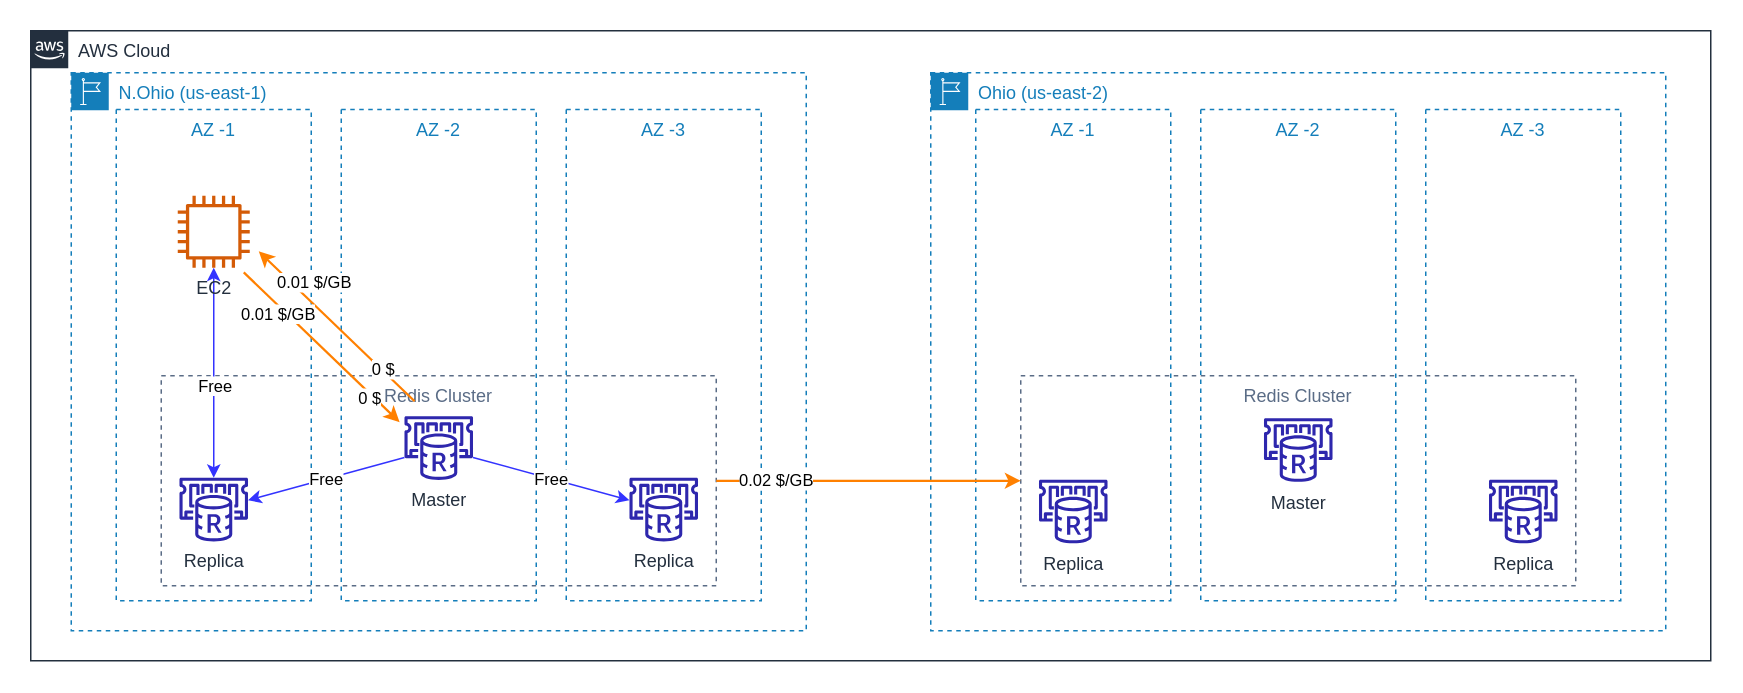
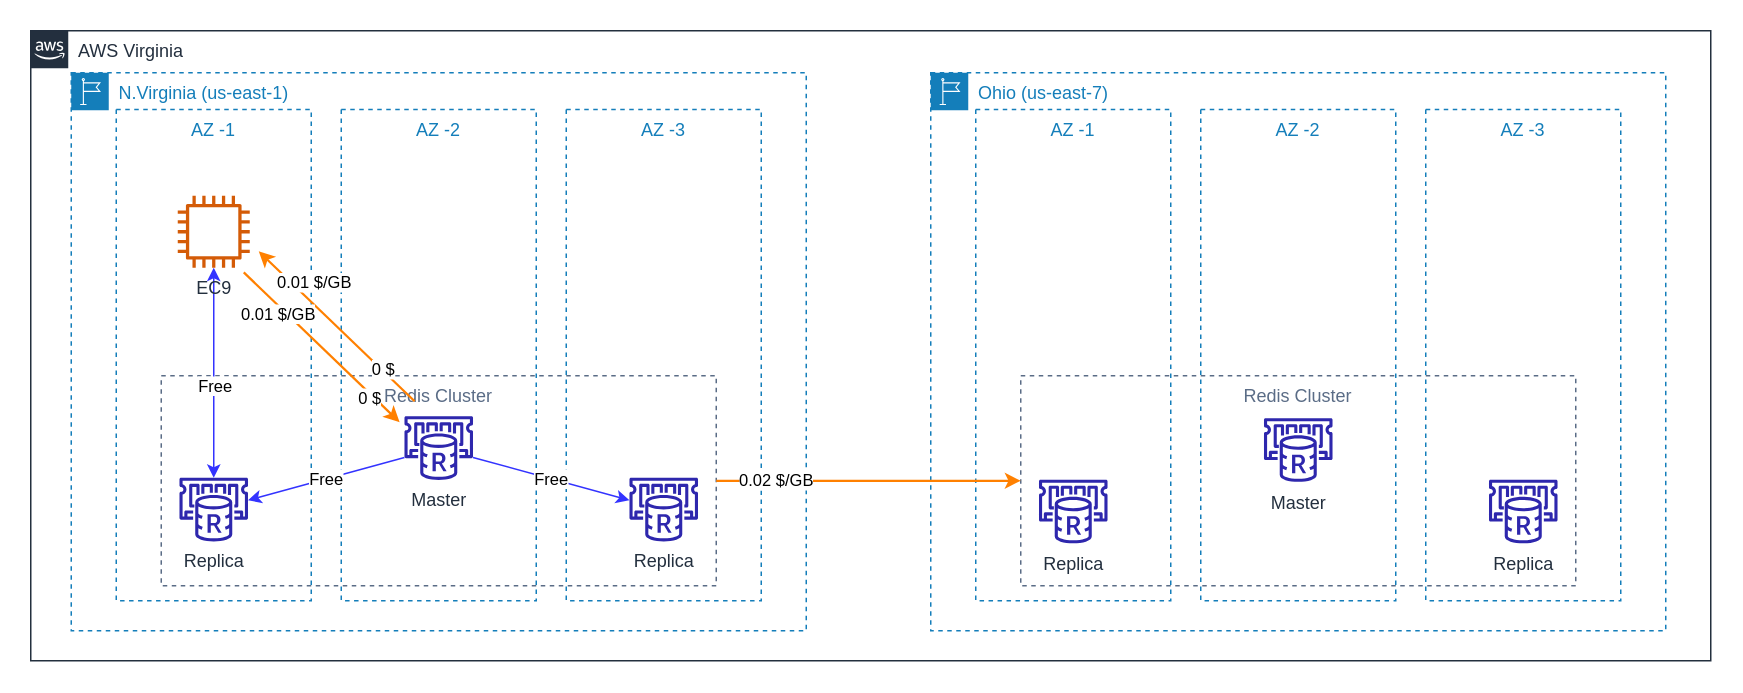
node "AWS Cloud": label "AWS Cloud" -> "AWS Virginia"
node "N.Ohio (us-east-1)": label "N.Ohio (us-east-1)" -> "N.Virginia (us-east-1)"
node "Ohio (us-east-2)": label "Ohio (us-east-2)" -> "Ohio (us-east-7)"
node "EC2": label "EC2" -> "EC9"
